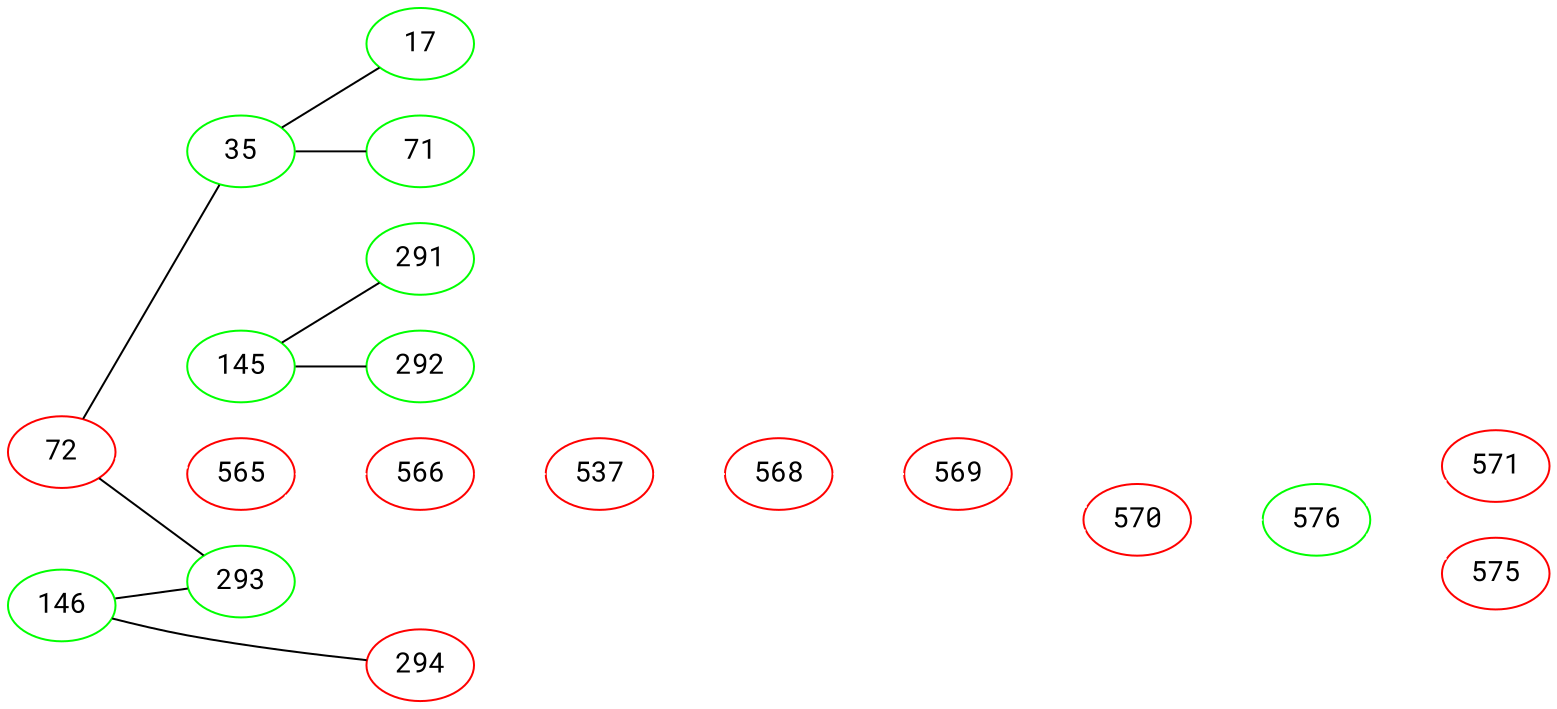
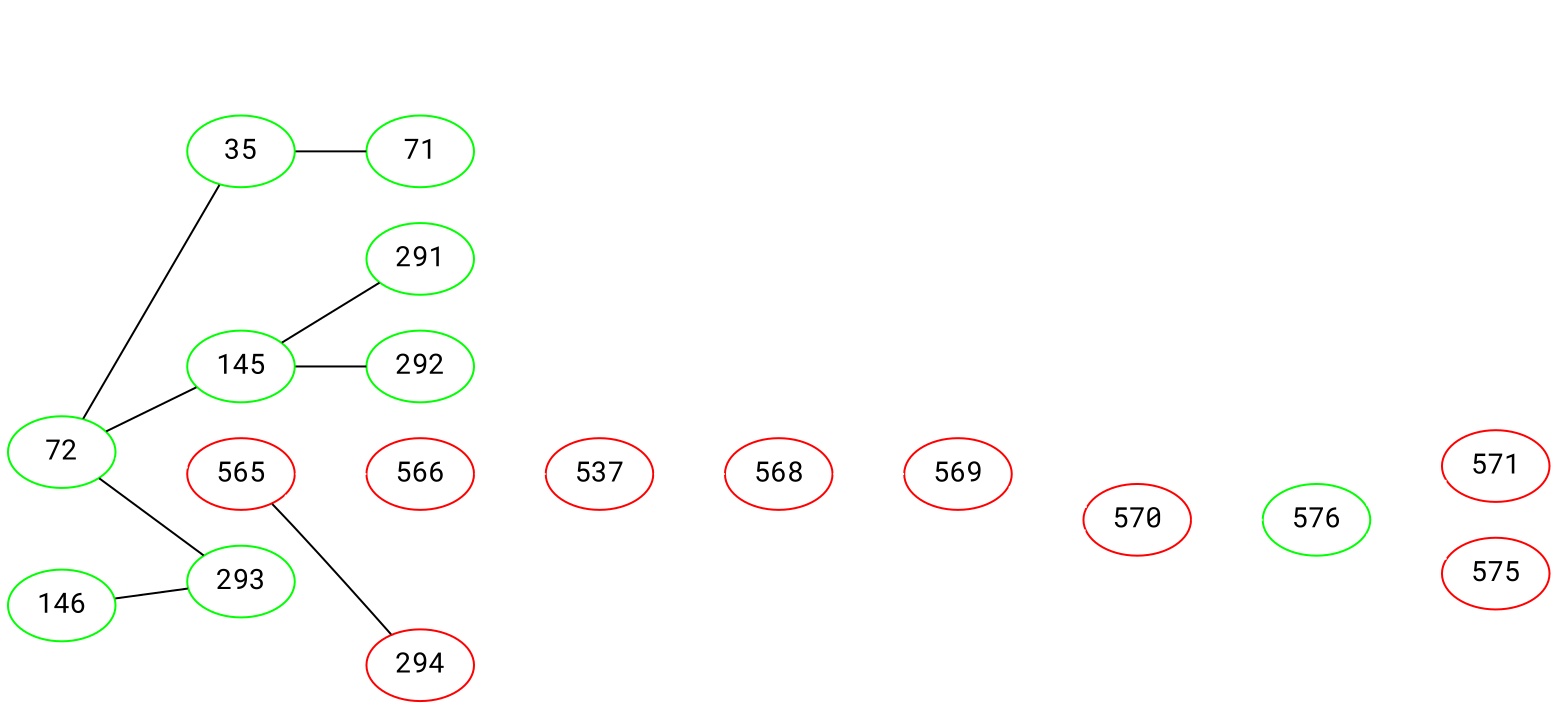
node "17": removed
edge "145" -- "72": added
node "72": color red -> green
edge "146" -- "294": now "565" -- "294"
